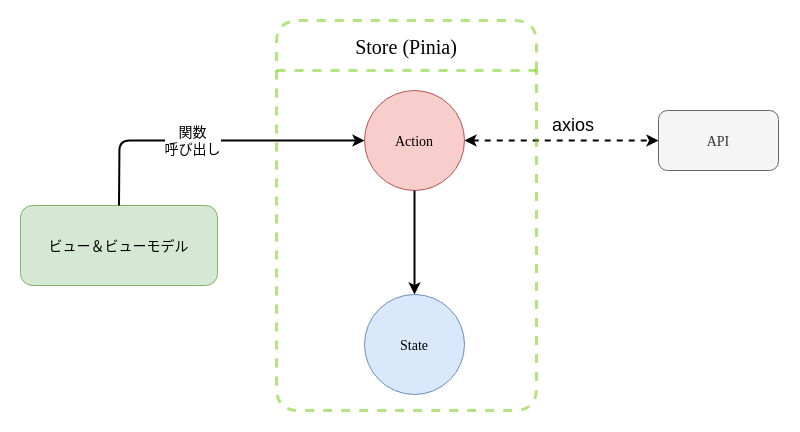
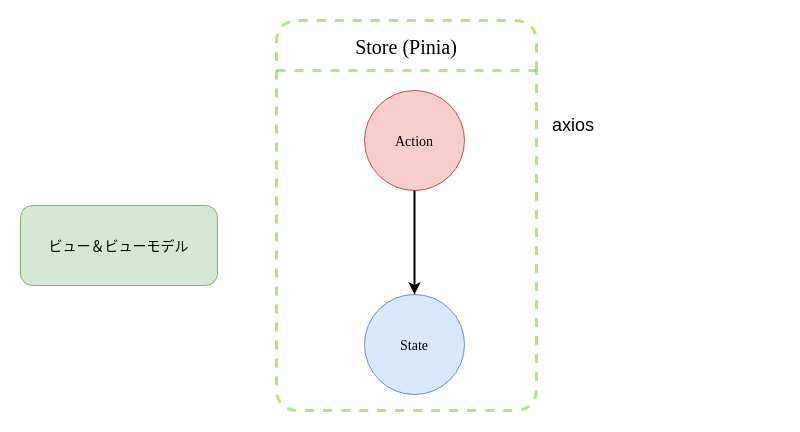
edge "ビュー＆ビューモデル" -> "Action": removed, label "関数呼び出し"
edge "Action" -- "API": removed
node "API": removed
